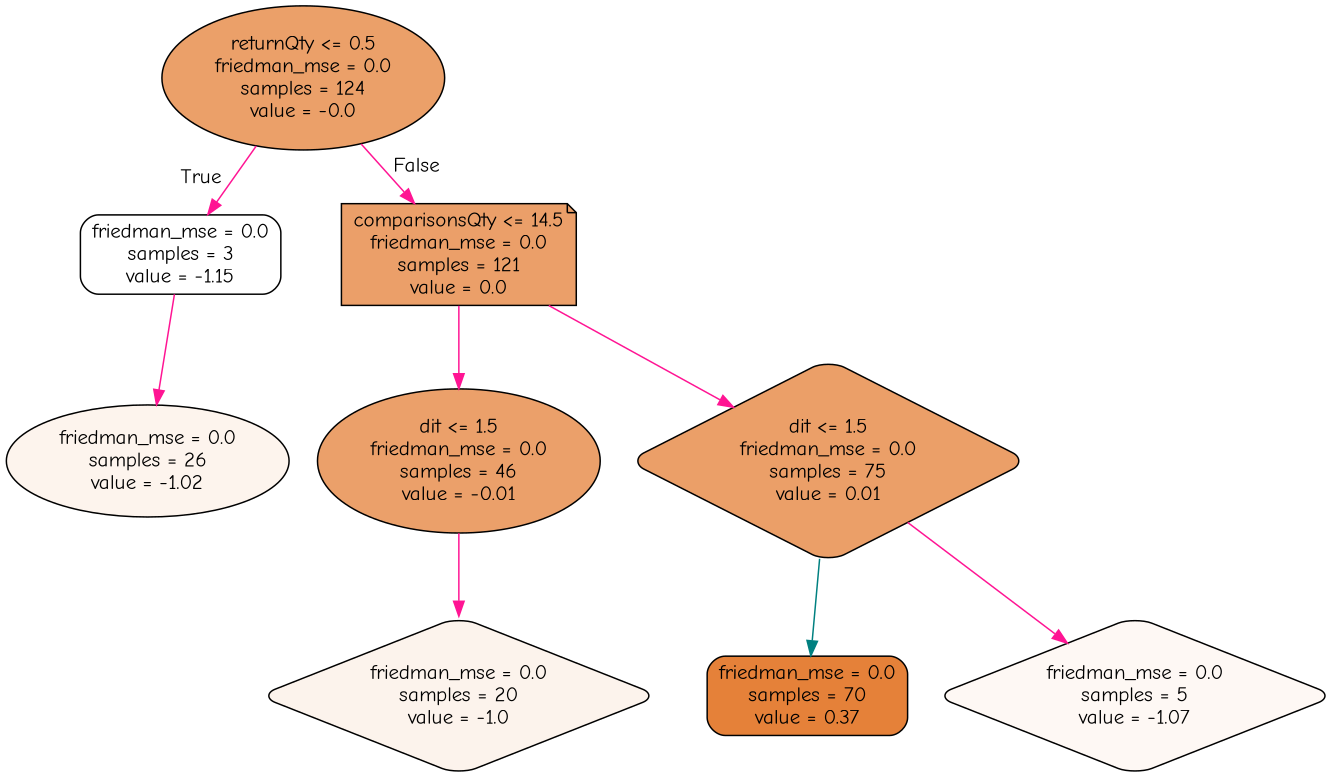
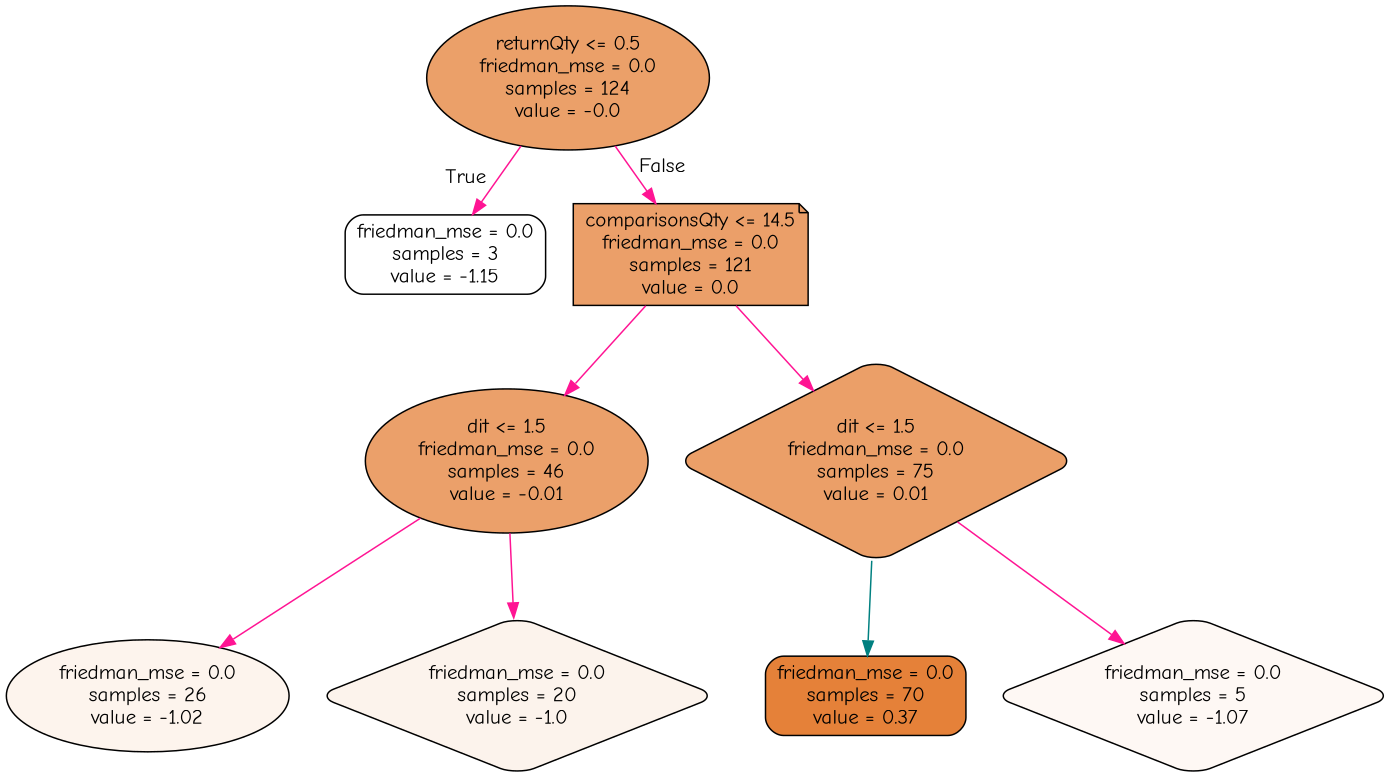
edge "friedman_mse = 0.0 samples = 3 value = -1.15" -> "friedman_mse = 0.0 samples = 26 value = -1.02": now "dit <= 1.5 friedman_mse = 0.0 samples = 46 value = -0.01" -> "friedman_mse = 0.0 samples = 26 value = -1.02"
